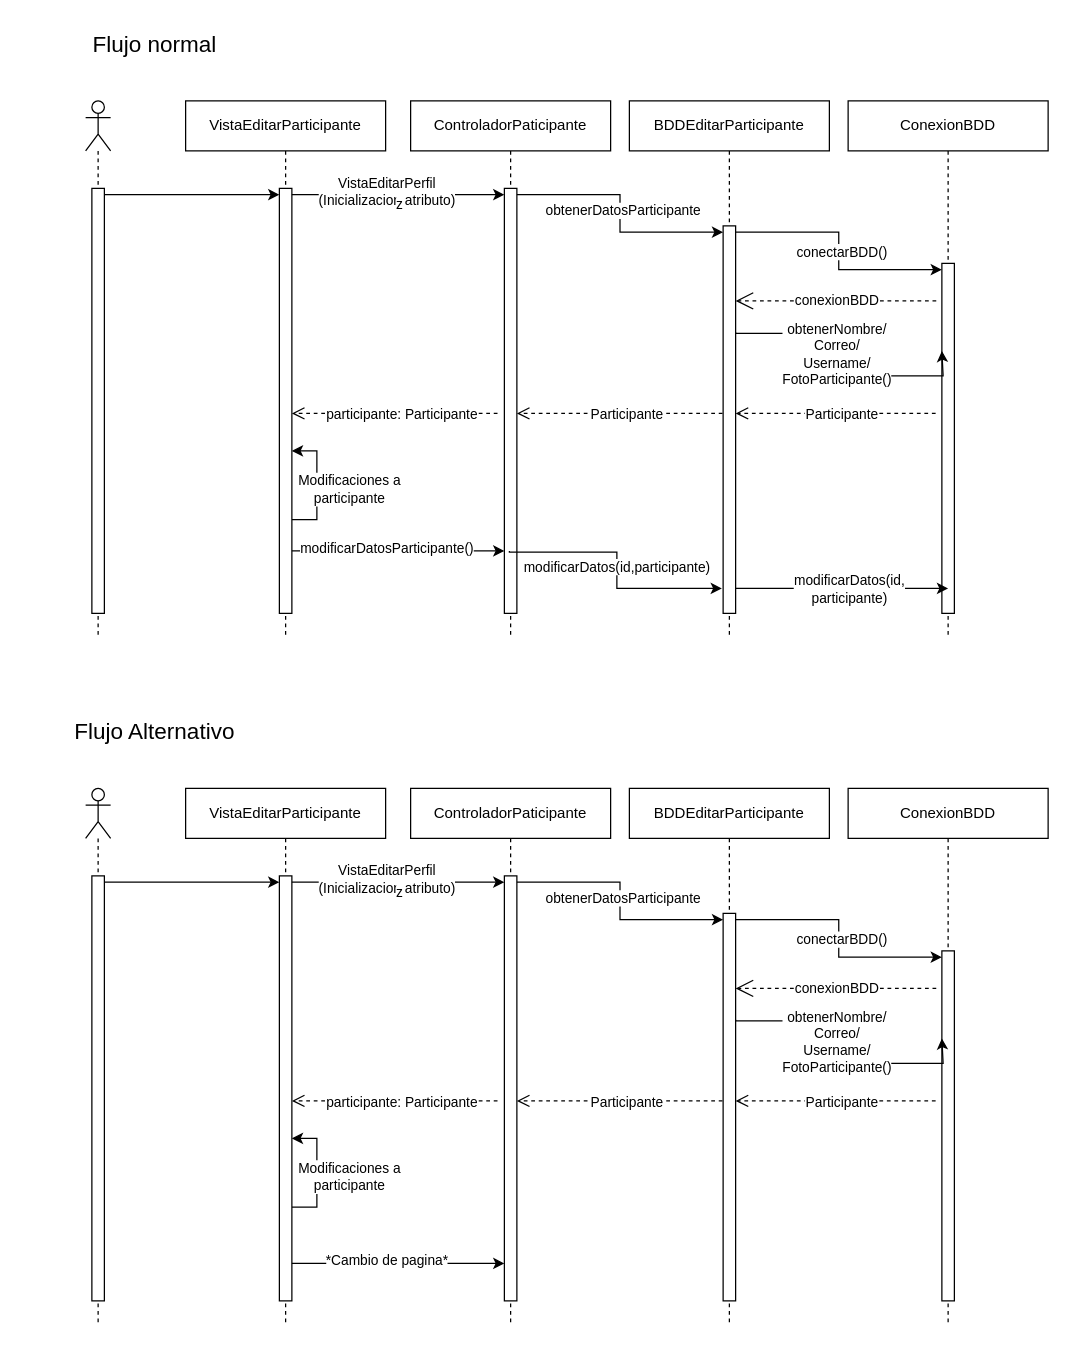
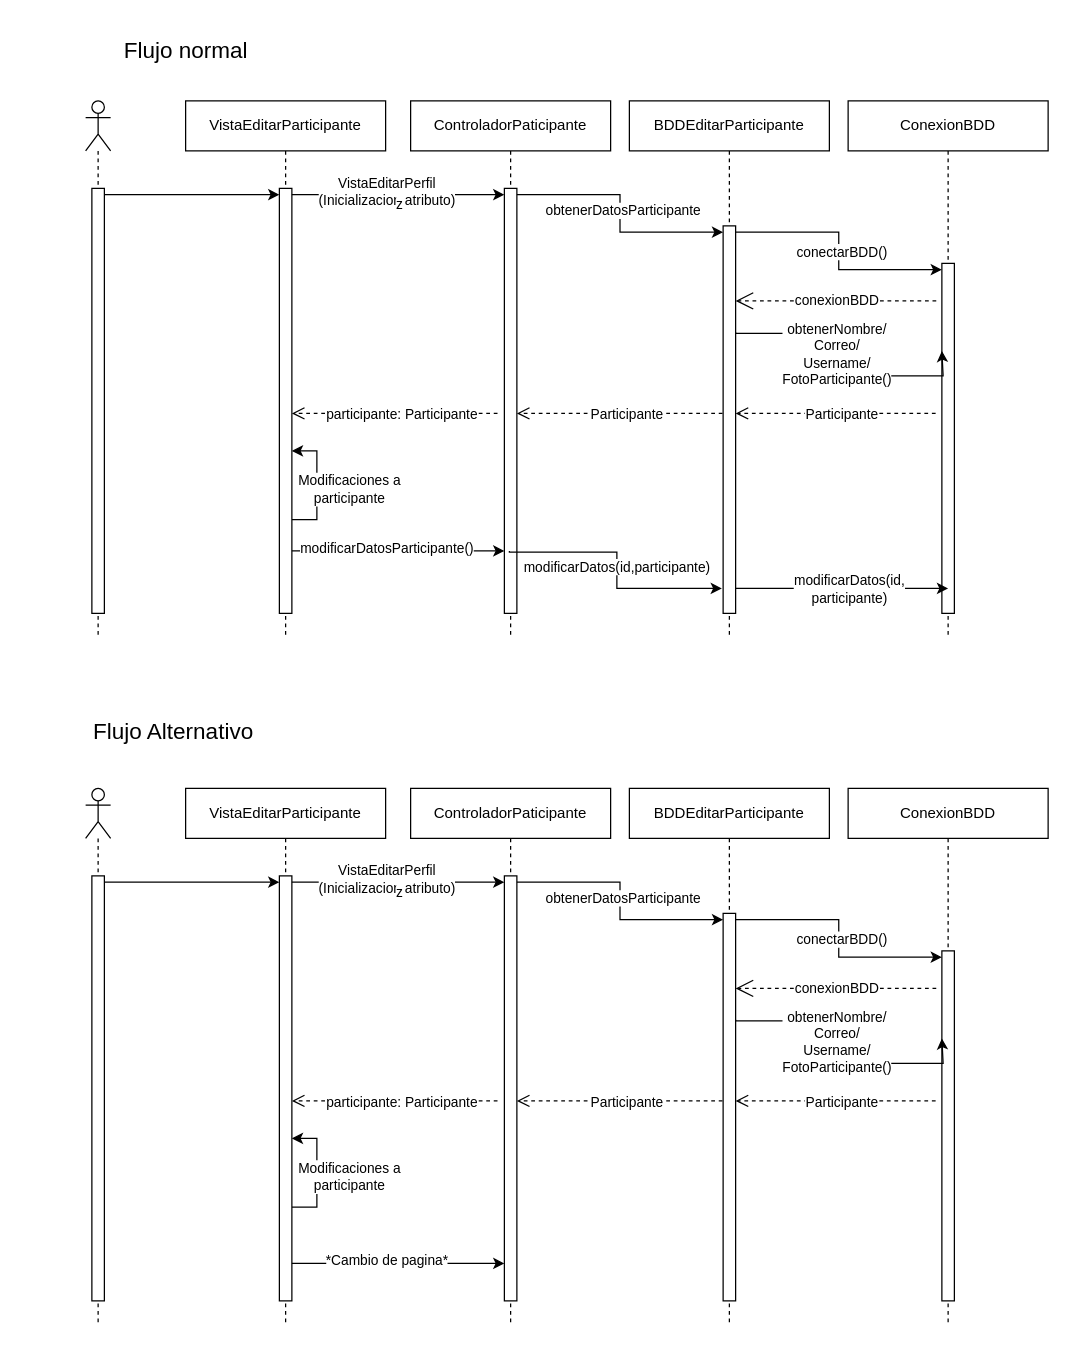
node "Flujo normal": moved (154, 44) -> (186, 51)
node "Flujo Alternativo": moved (154, 732) -> (173, 732)
